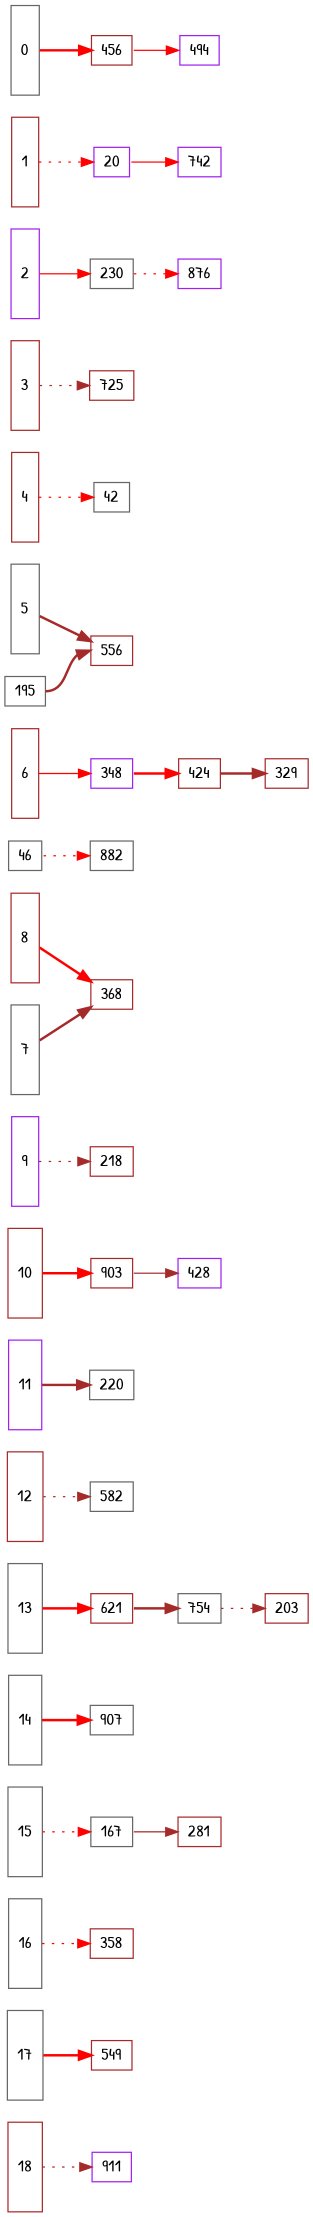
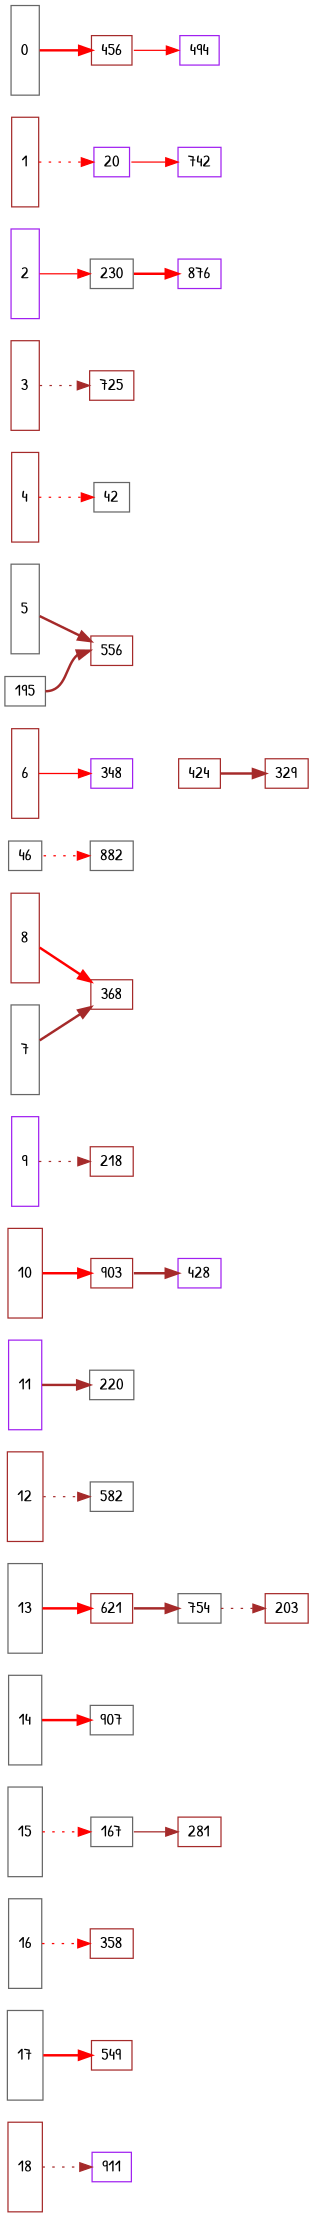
edge "230" -> "876": style dotted -> bold
edge "348" -> "424": removed
edge "903" -> "428": style solid -> bold
